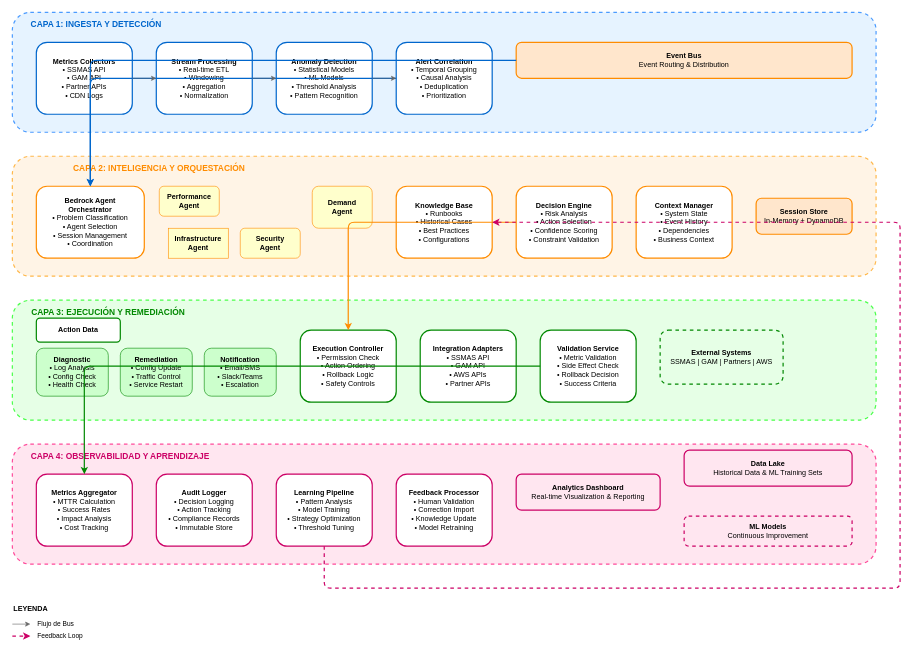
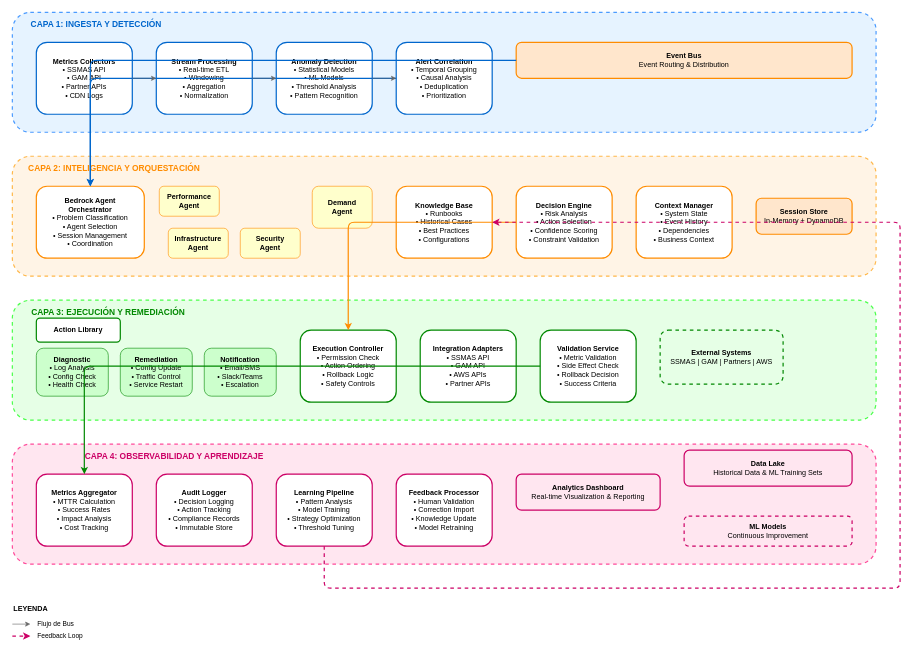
node "CAPA 2: INTELIGENCIA Y ORQUESTACIÓN": moved (159, 168) -> (114, 168)
node "Infrastructure Agent": shape rectangle -> rounded rectangle
node "Action Data": label "Action Data" -> "Action Library"
node "CAPA 4: OBSERVABILIDAD Y APRENDIZAJE": moved (120, 456) -> (174, 456)
